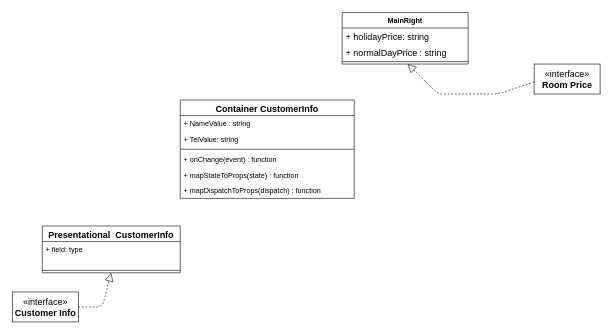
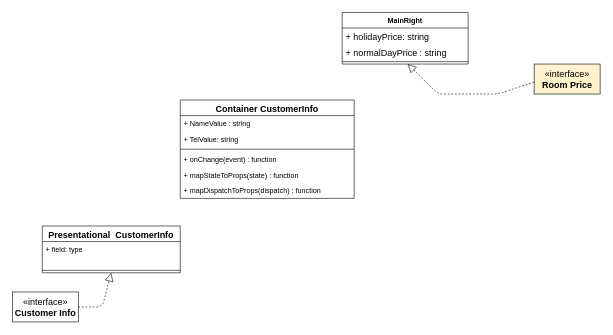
node "«interface» Room Price": fillcolor #ffffff -> #fff2cc
